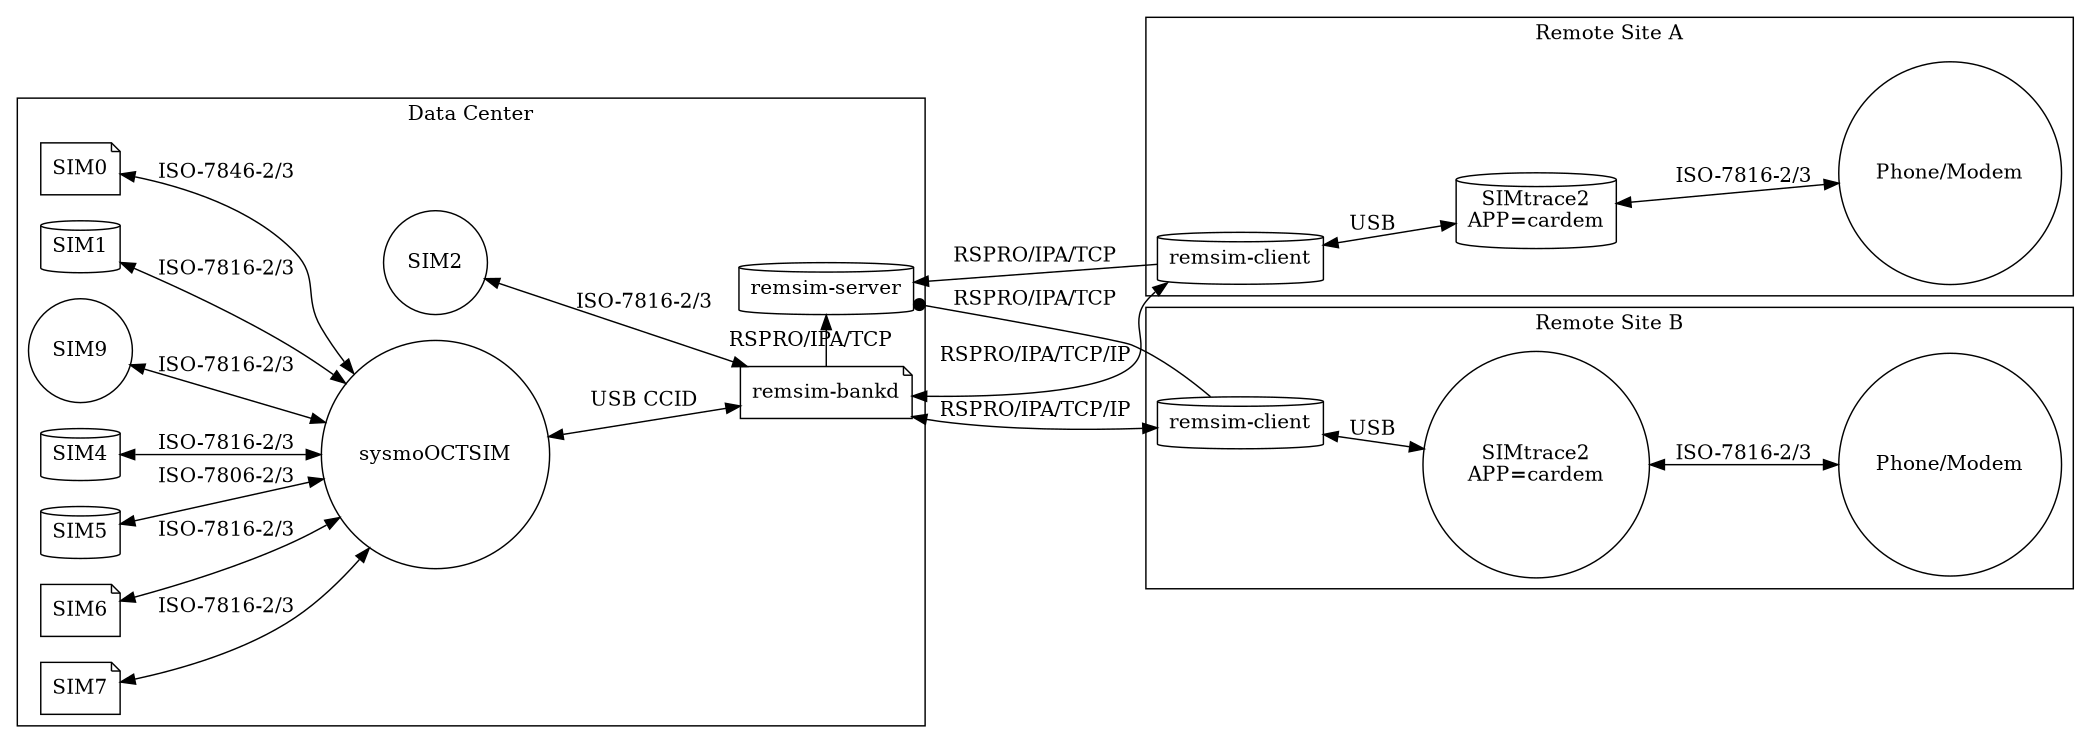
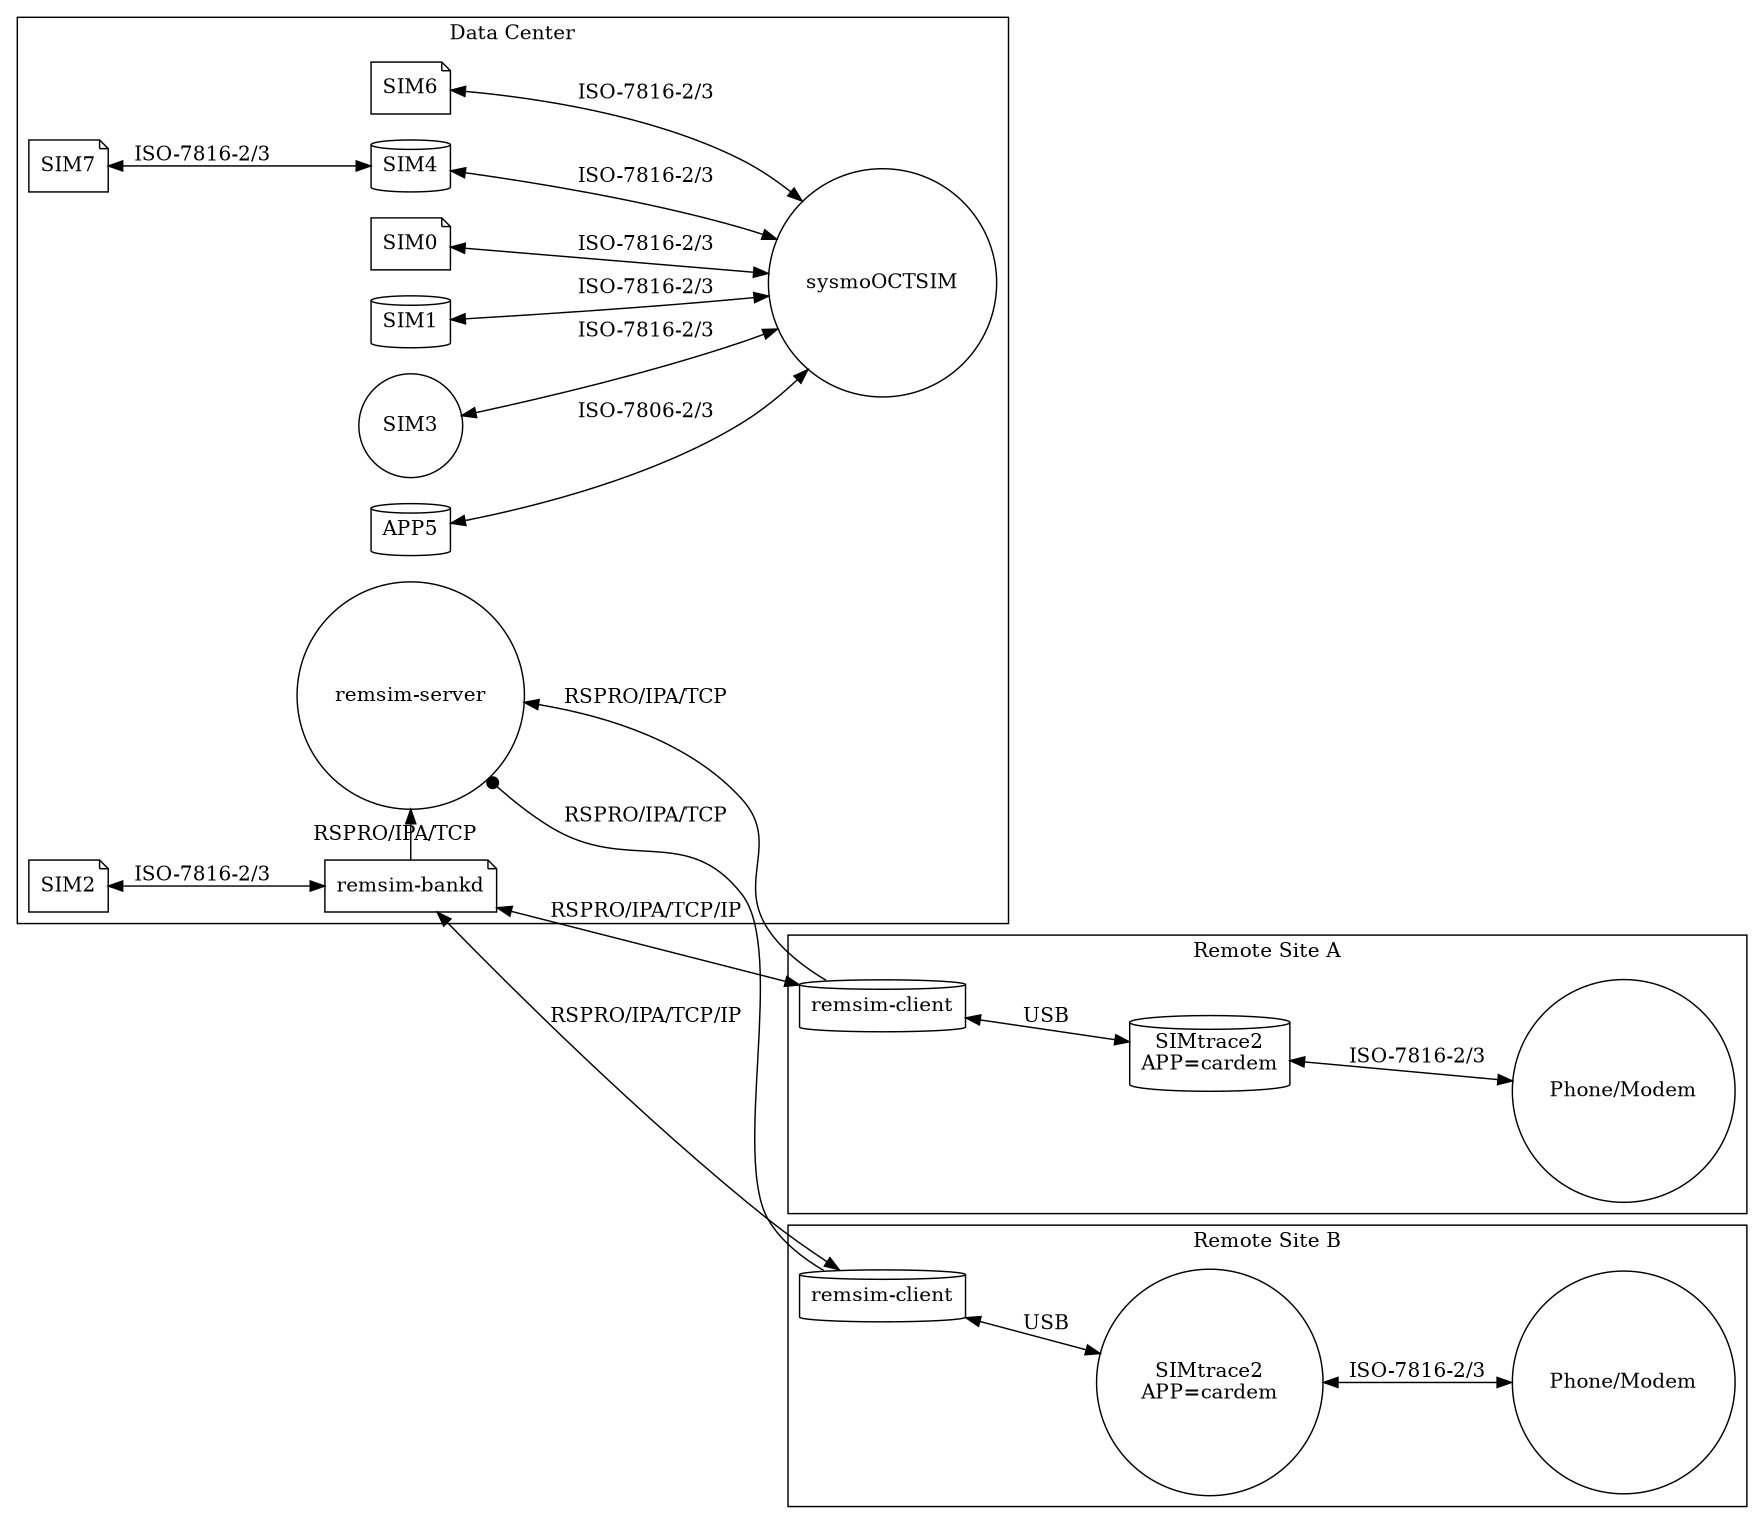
edge "SIM0" -- "sysmoOCTSIM": label "ISO-7846-2/3" -> "ISO-7816-2/3"
node "SIM2": shape circle -> note
node "remsim-server": shape cylinder -> circle
node "SIM9": label "SIM9" -> "SIM3"
edge "remsim-bankd" -- "sysmoOCTSIM": removed, label "USB CCID"
node "SIM5": label "SIM5" -> "APP5"
edge "sysmoOCTSIM" -- "SIM7": now "SIM4" -- "SIM7"
